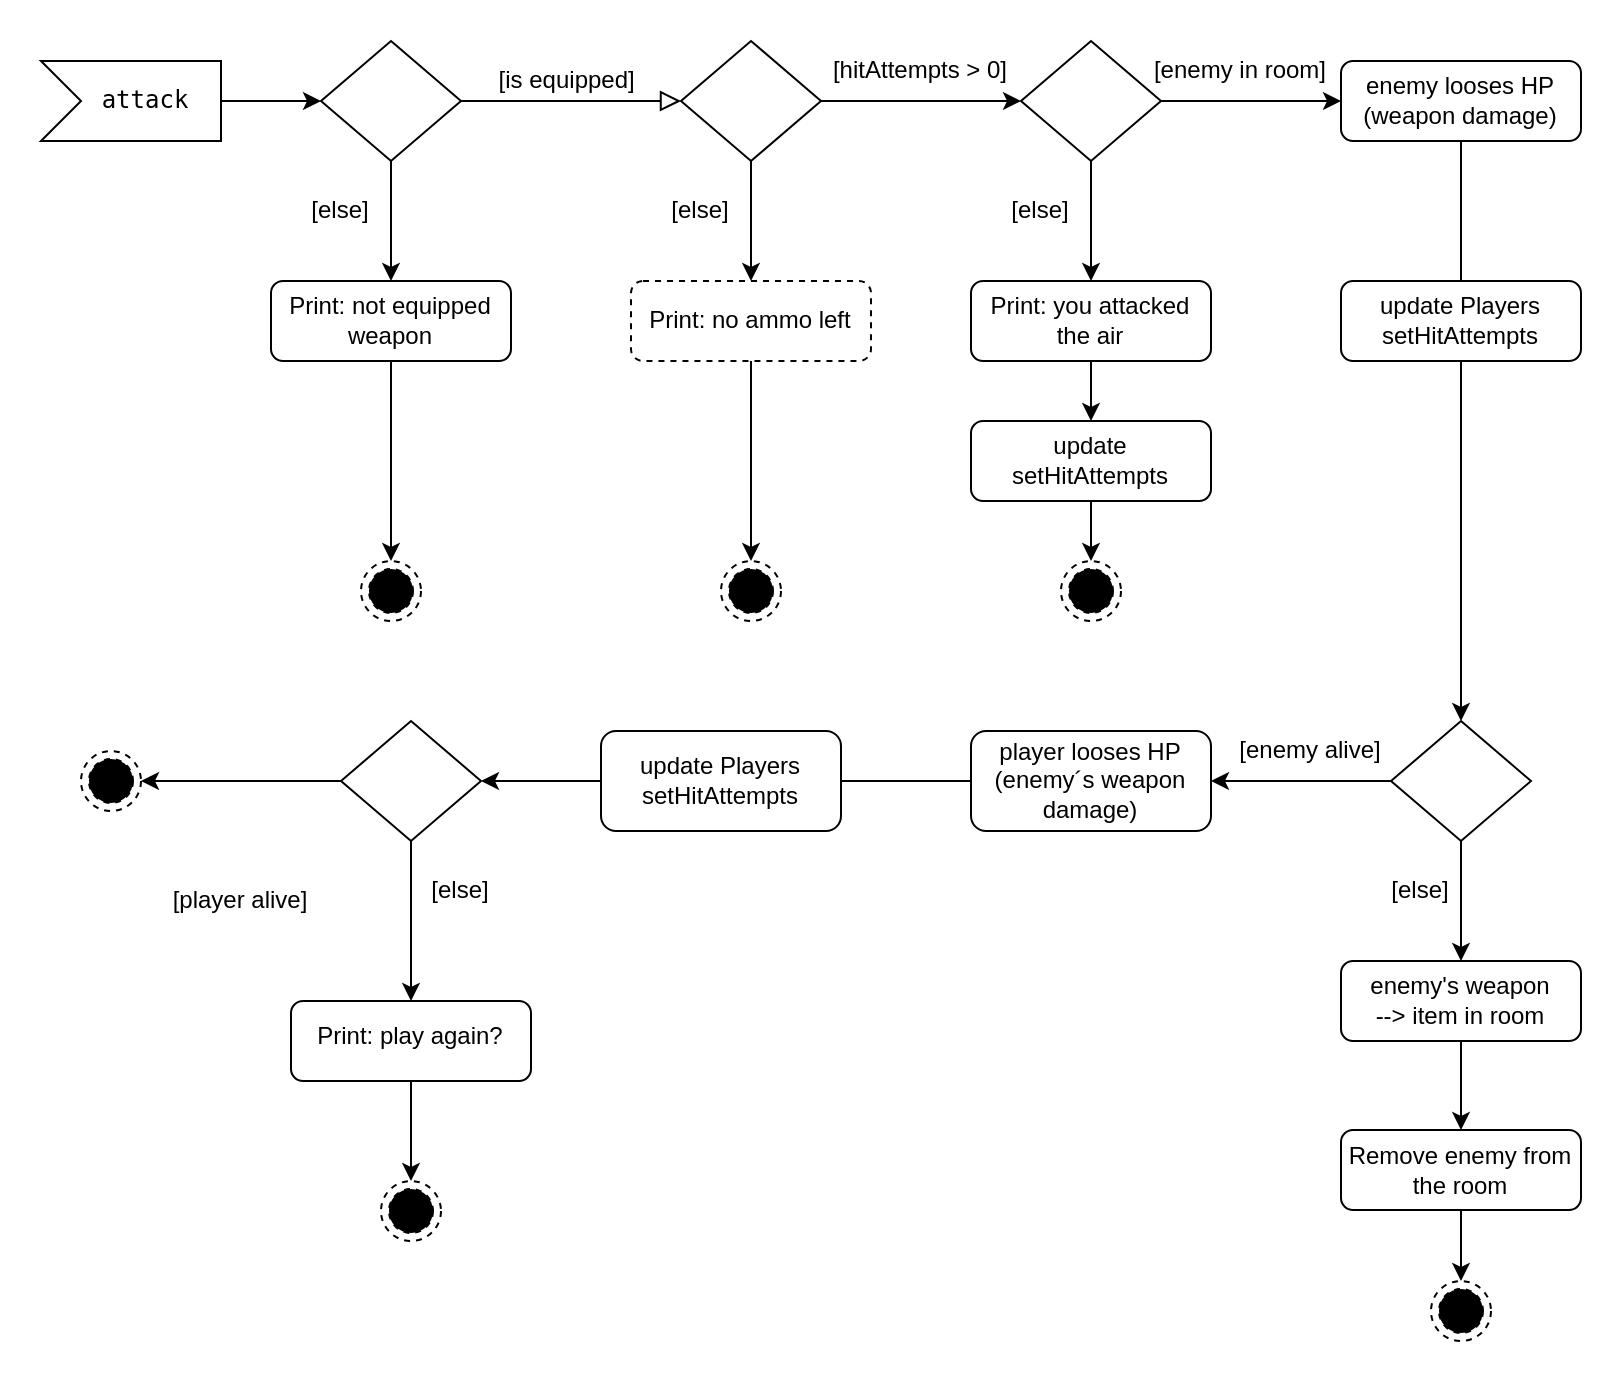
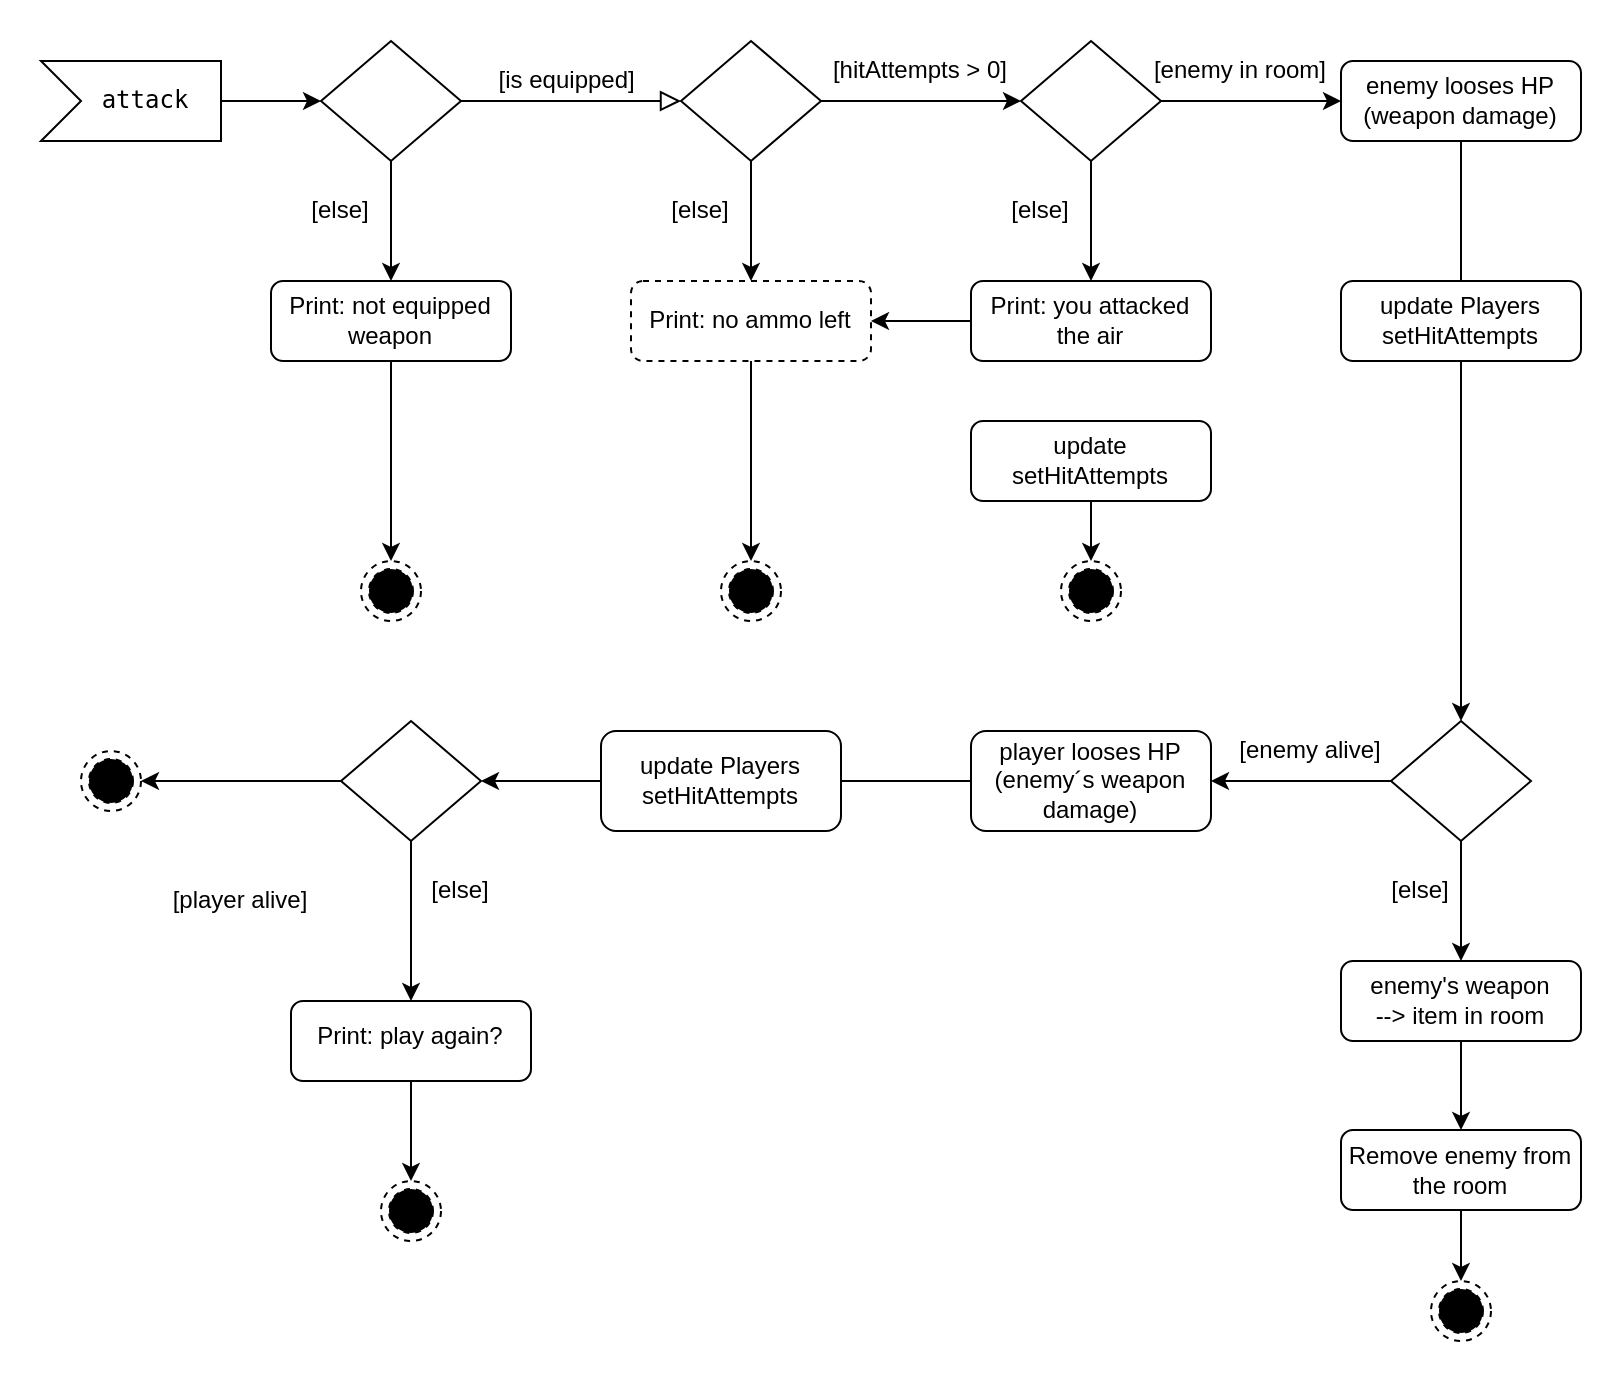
edge "Print: you attacked the air" -> "update setHitAttempts": now "Print: you attacked the air" -> "Print: no ammo left"
